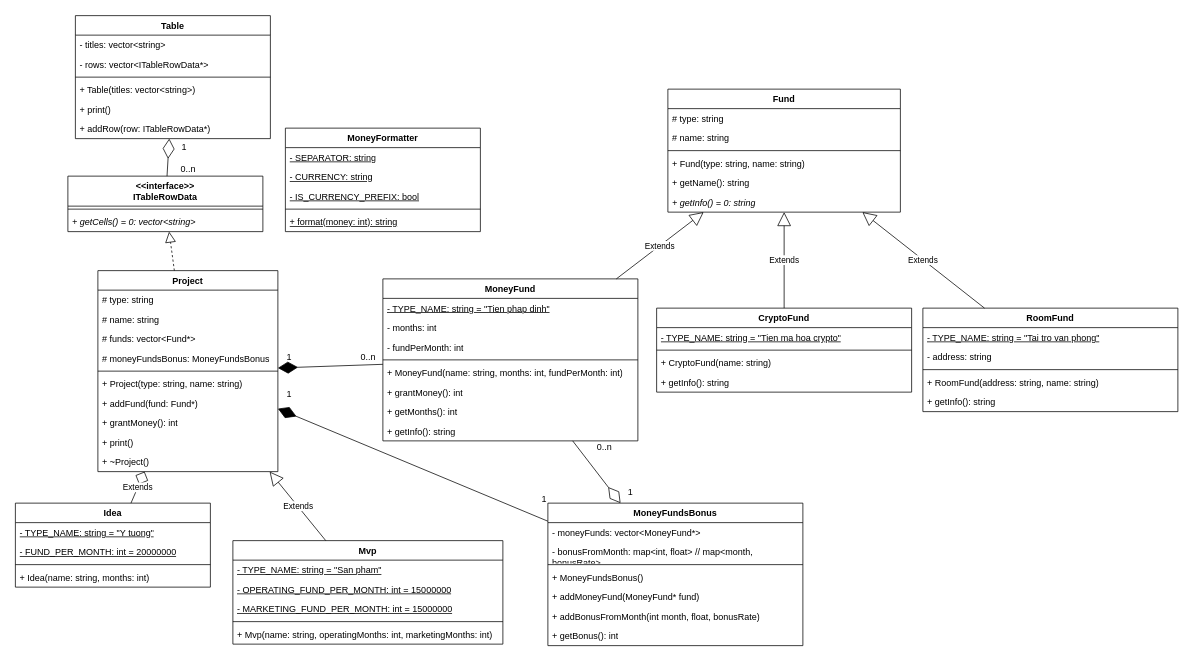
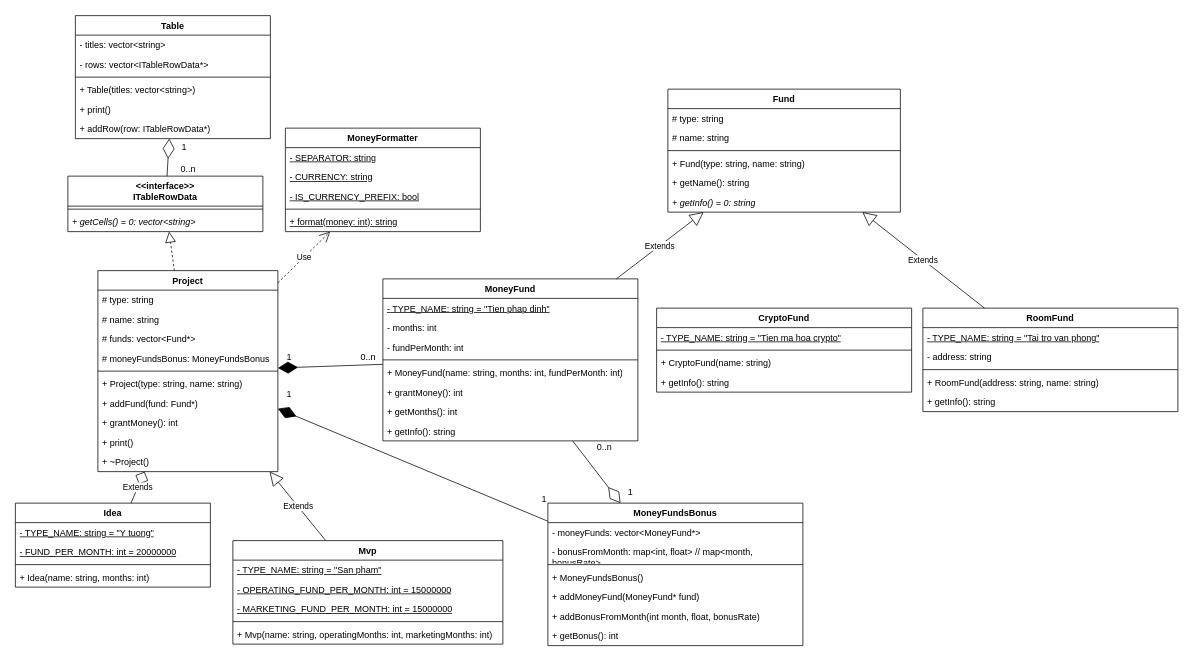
edge "Project" -> "MoneyFormatter": added, label "Use"
edge "CryptoFund" -> "Fund": removed, label "Extends"
